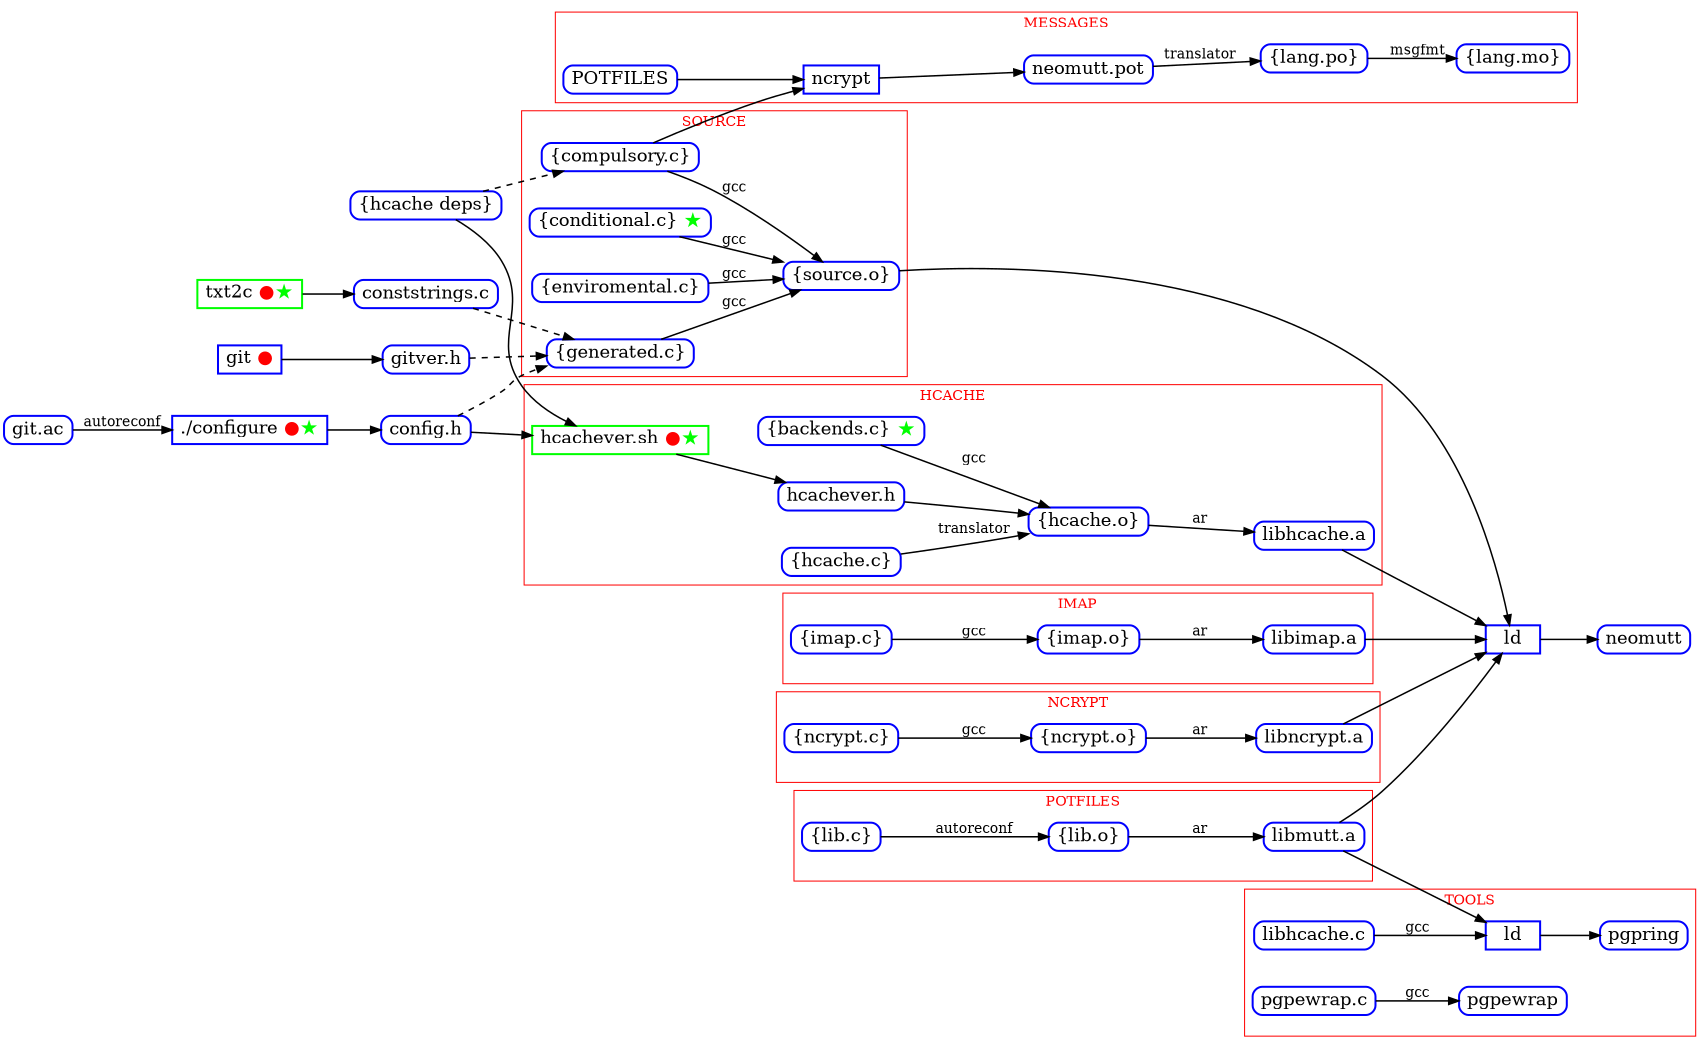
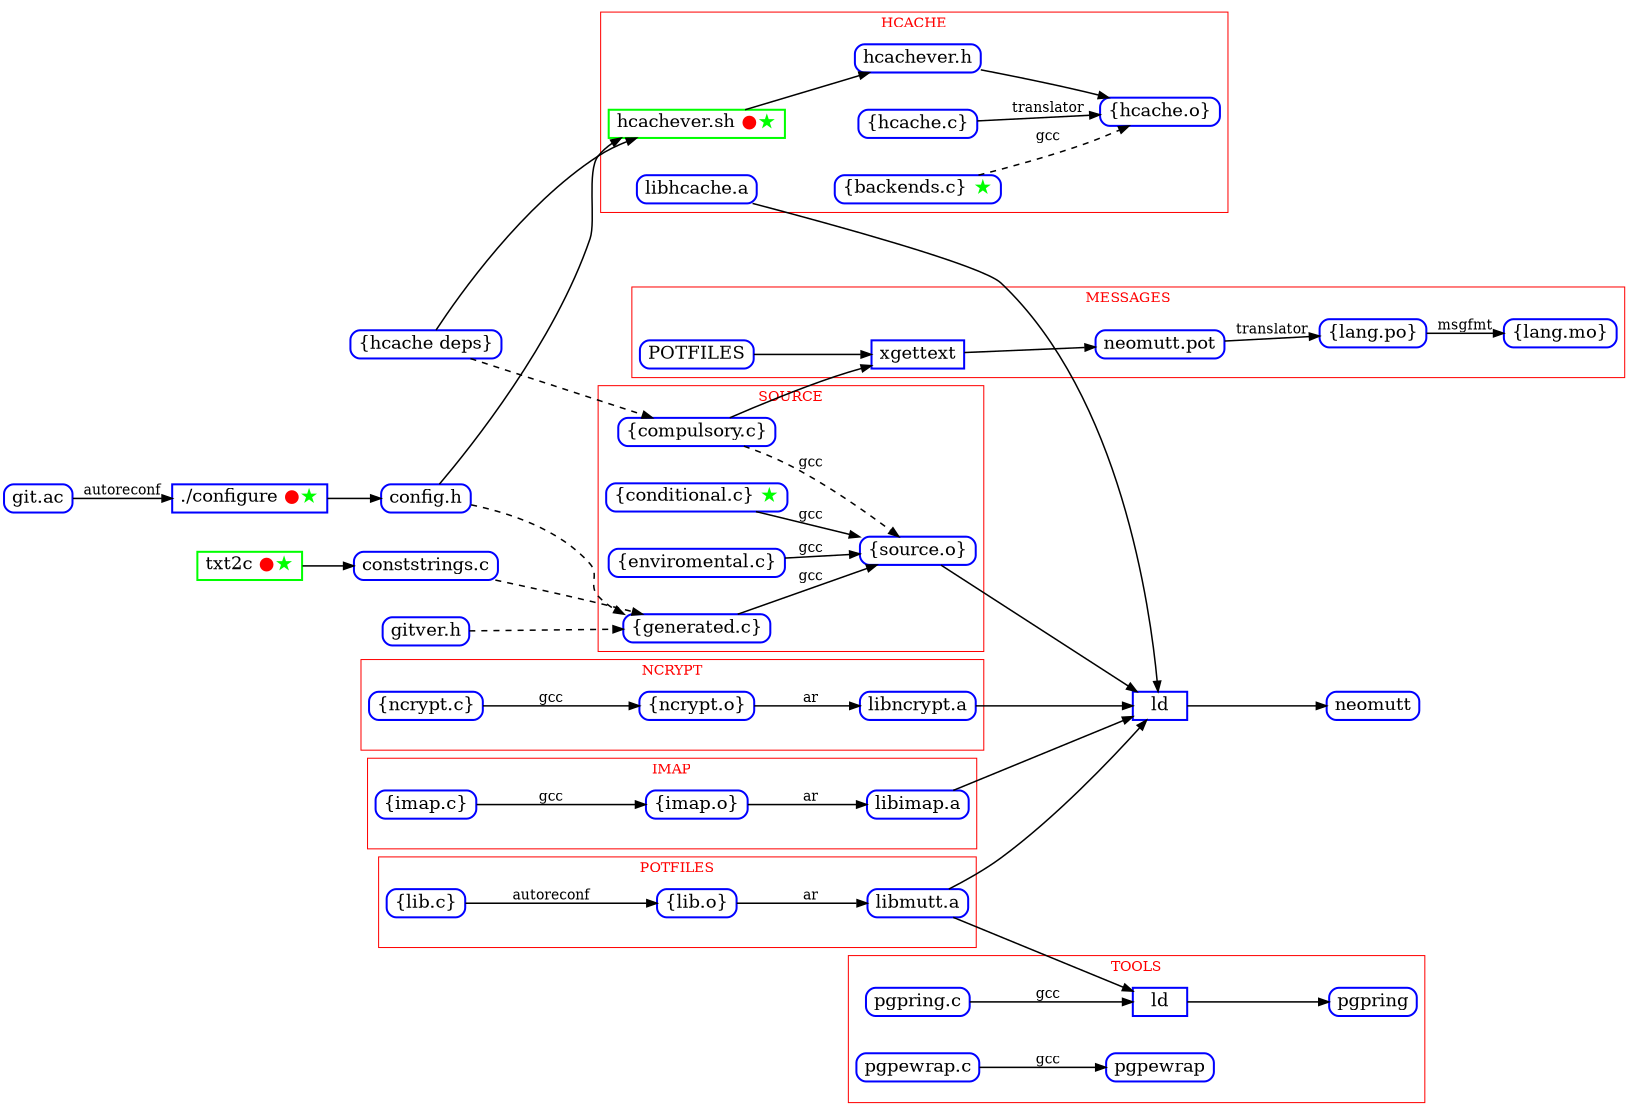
node "ncrypt": label "ncrypt" -> "xgettext"
edge "{compulsory.c}" -> "{source.o}": style solid -> dashed
node "git": removed
edge "{backends.c}" -> "{hcache.o}": style solid -> dashed
edge "{hcache.o}" -> "libhcache.a": removed, label "ar"
node "libhcache.c": label "libhcache.c" -> "pgpring.c"
